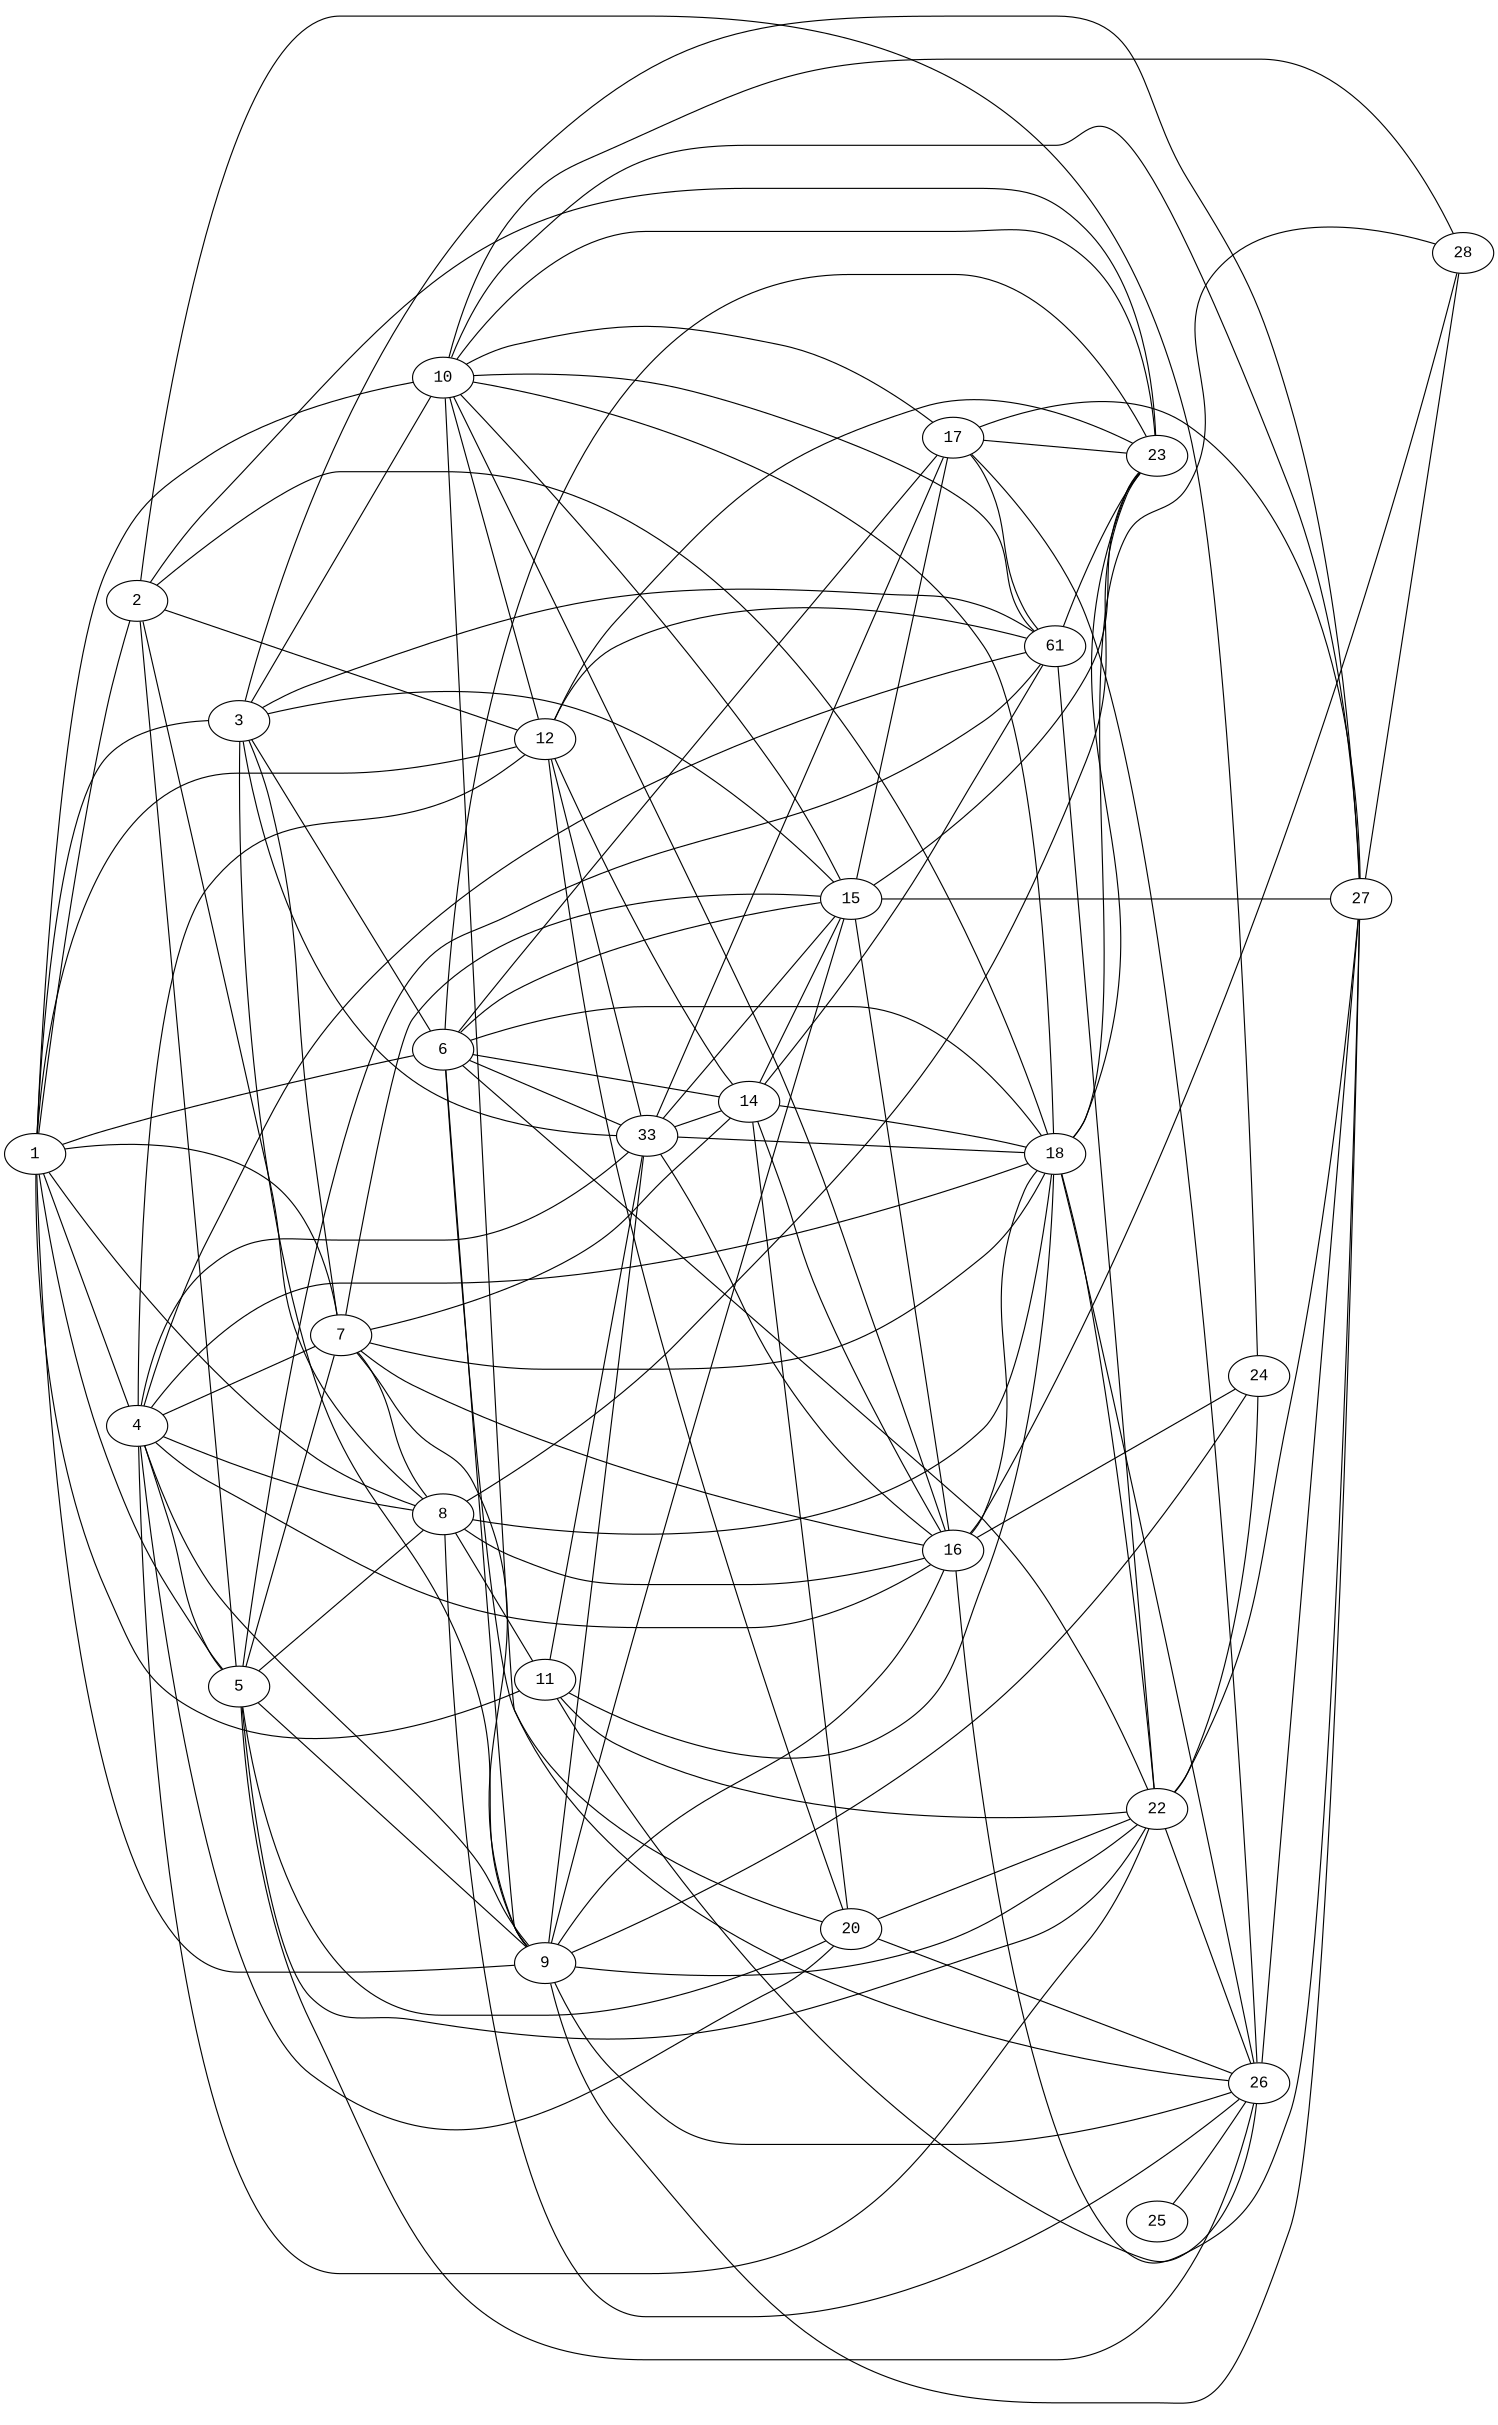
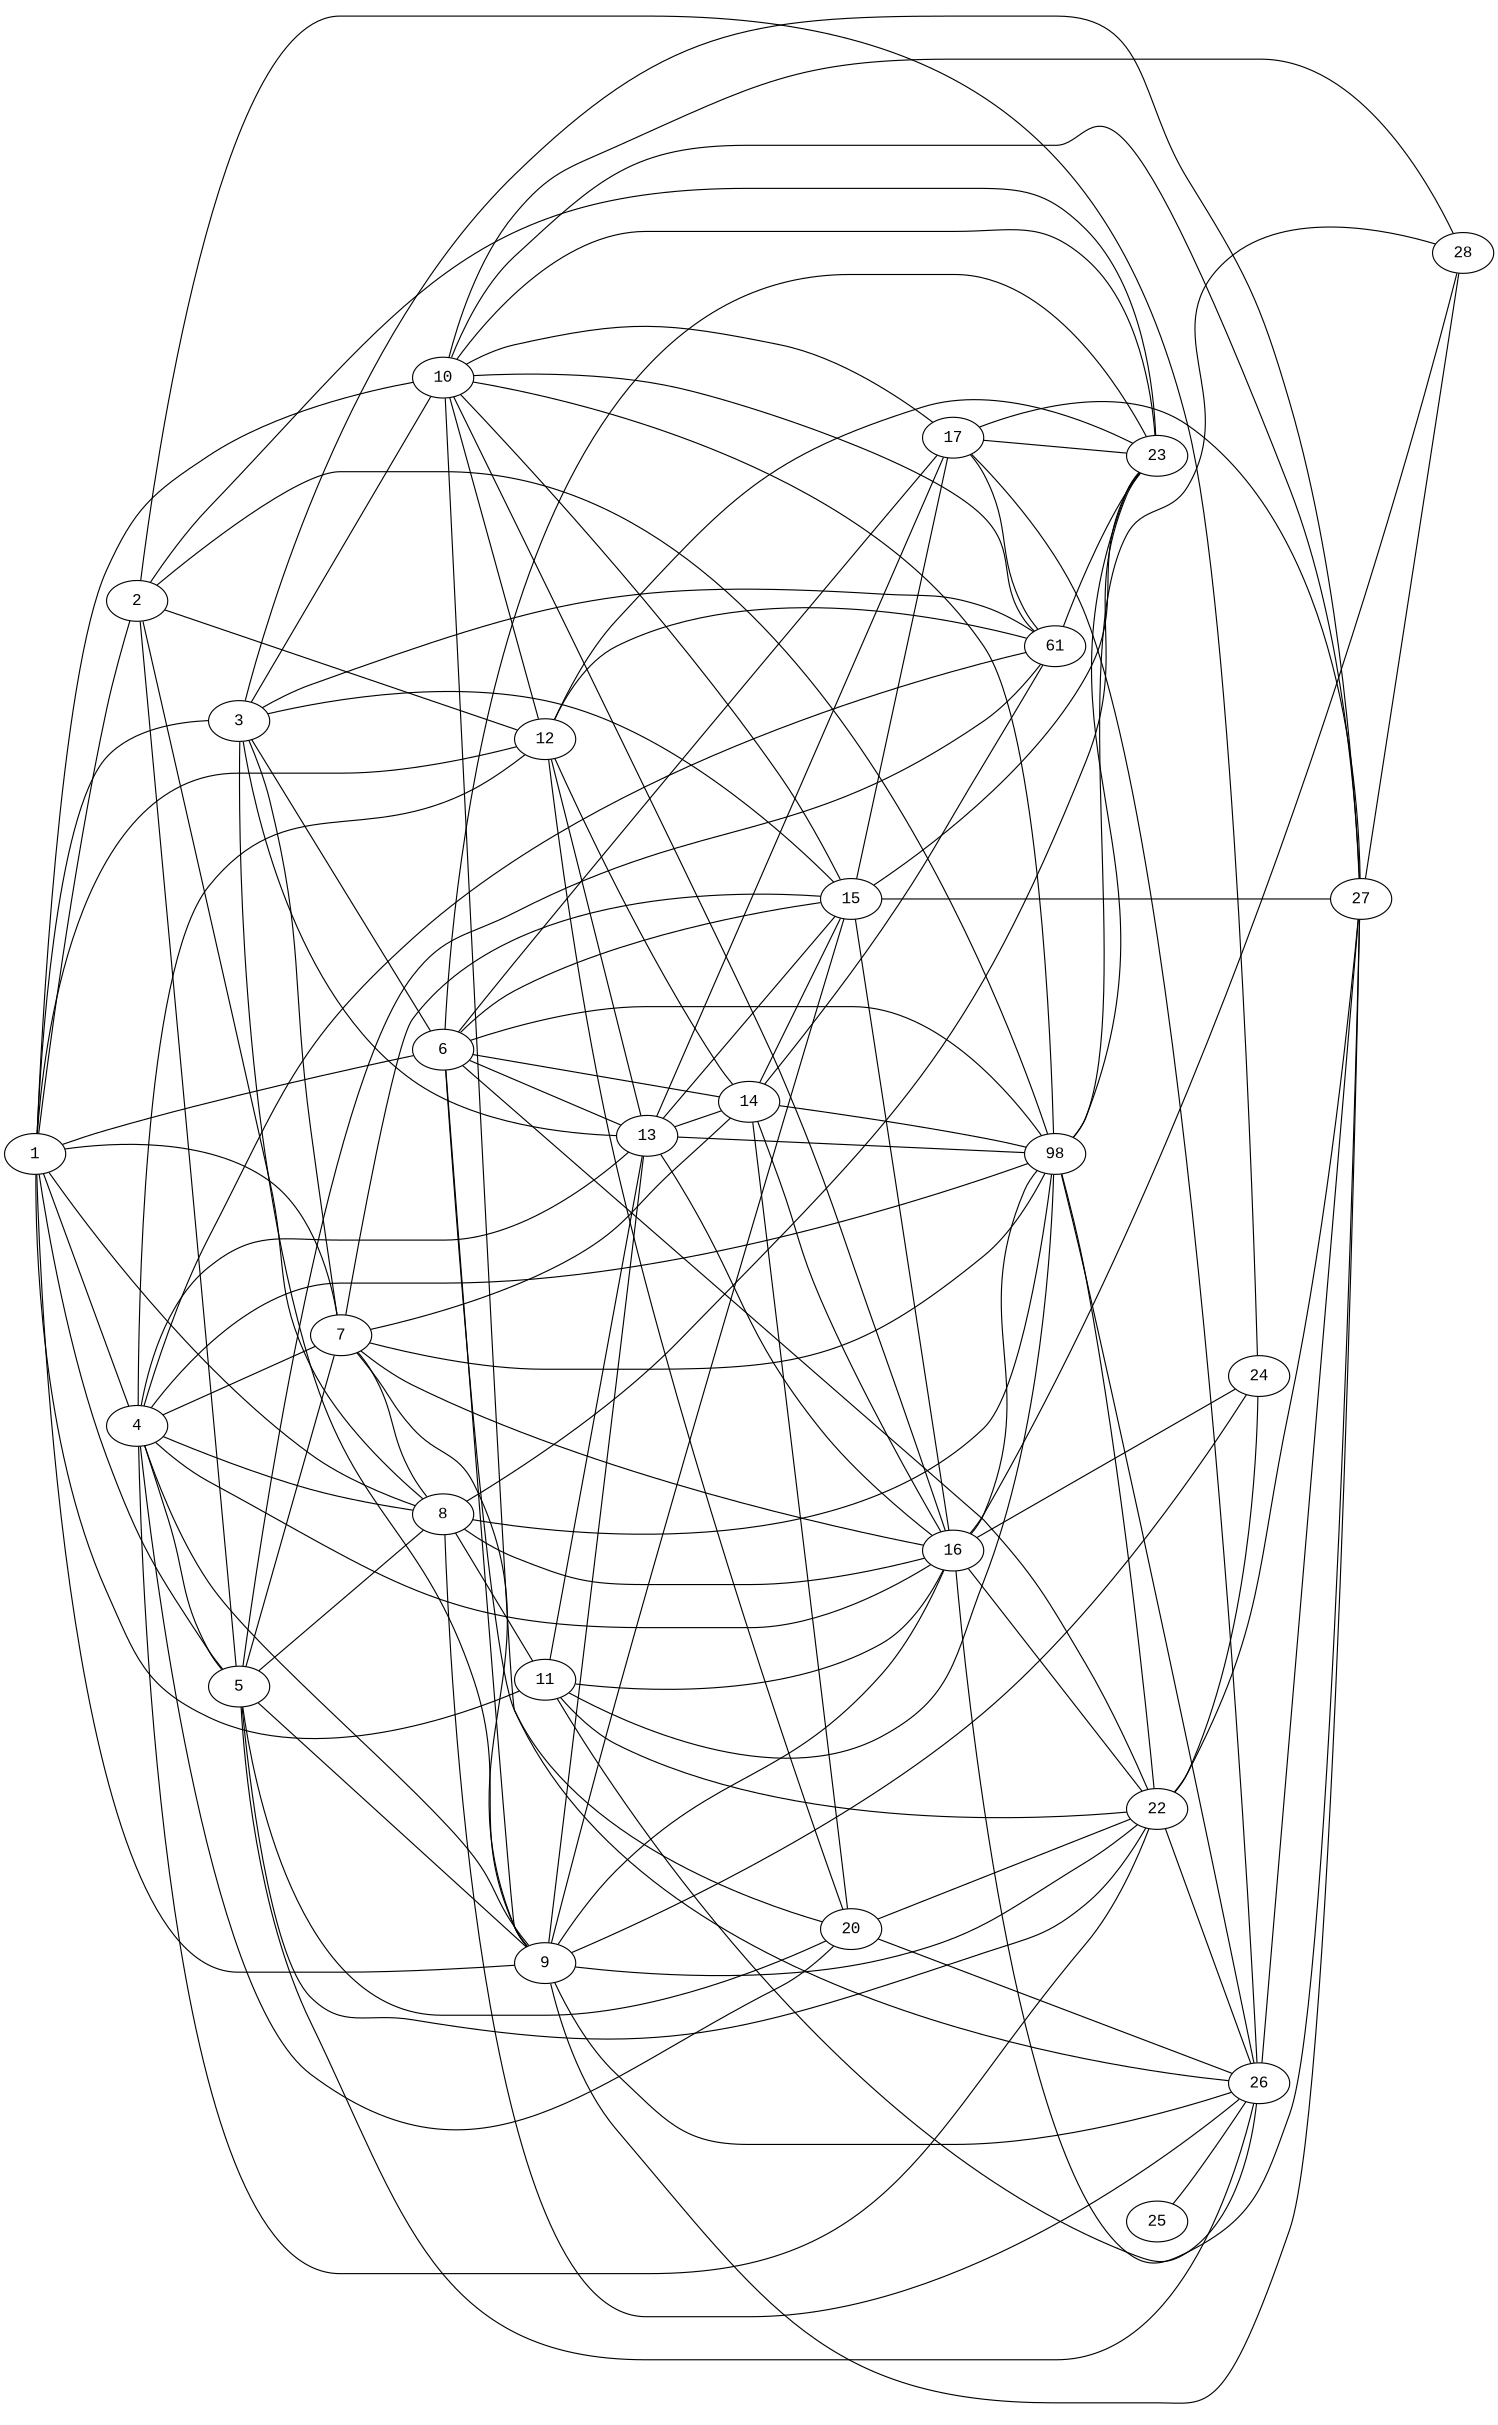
node "33": label "33" -> "13"
node "18": label "18" -> "98"
edge "61" -- "22": now "16" -- "22"
edge "16" -- "11": added
